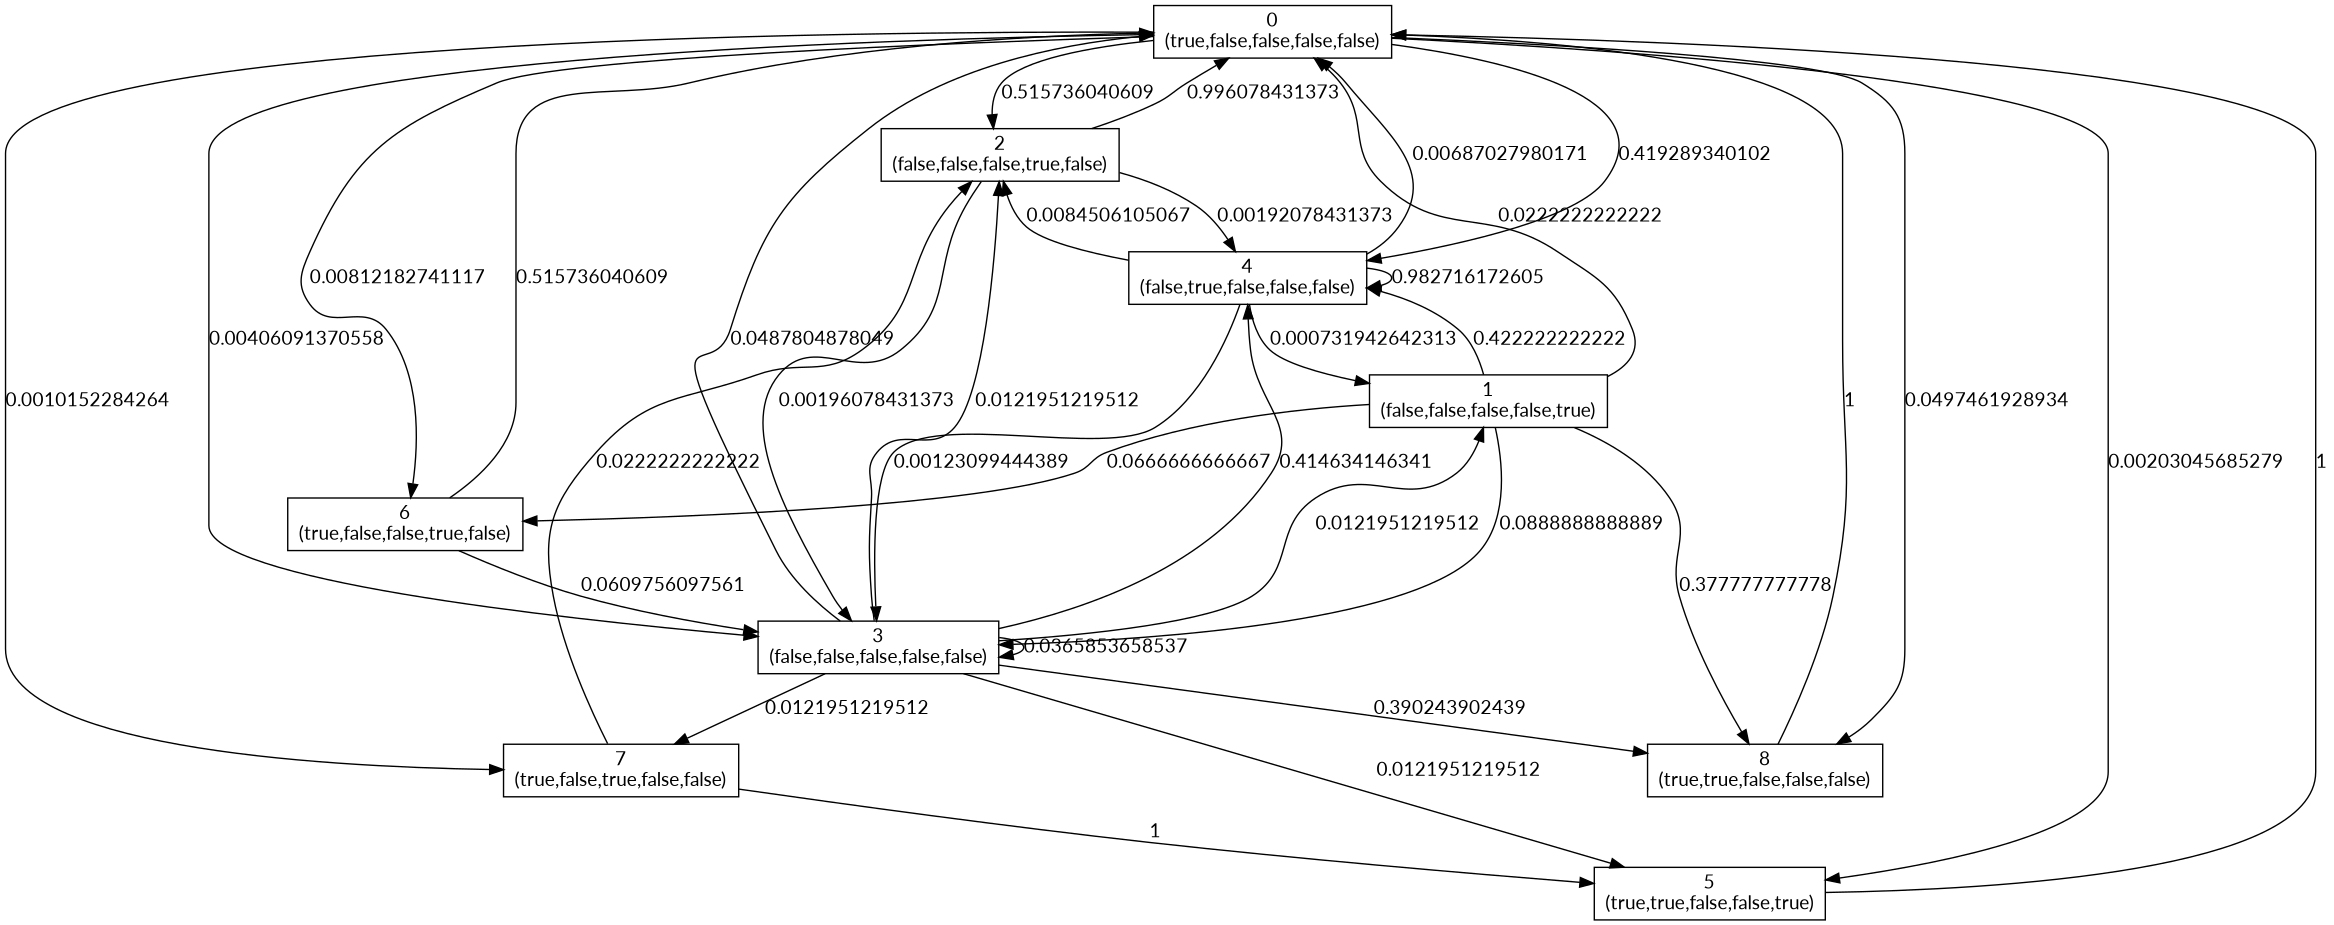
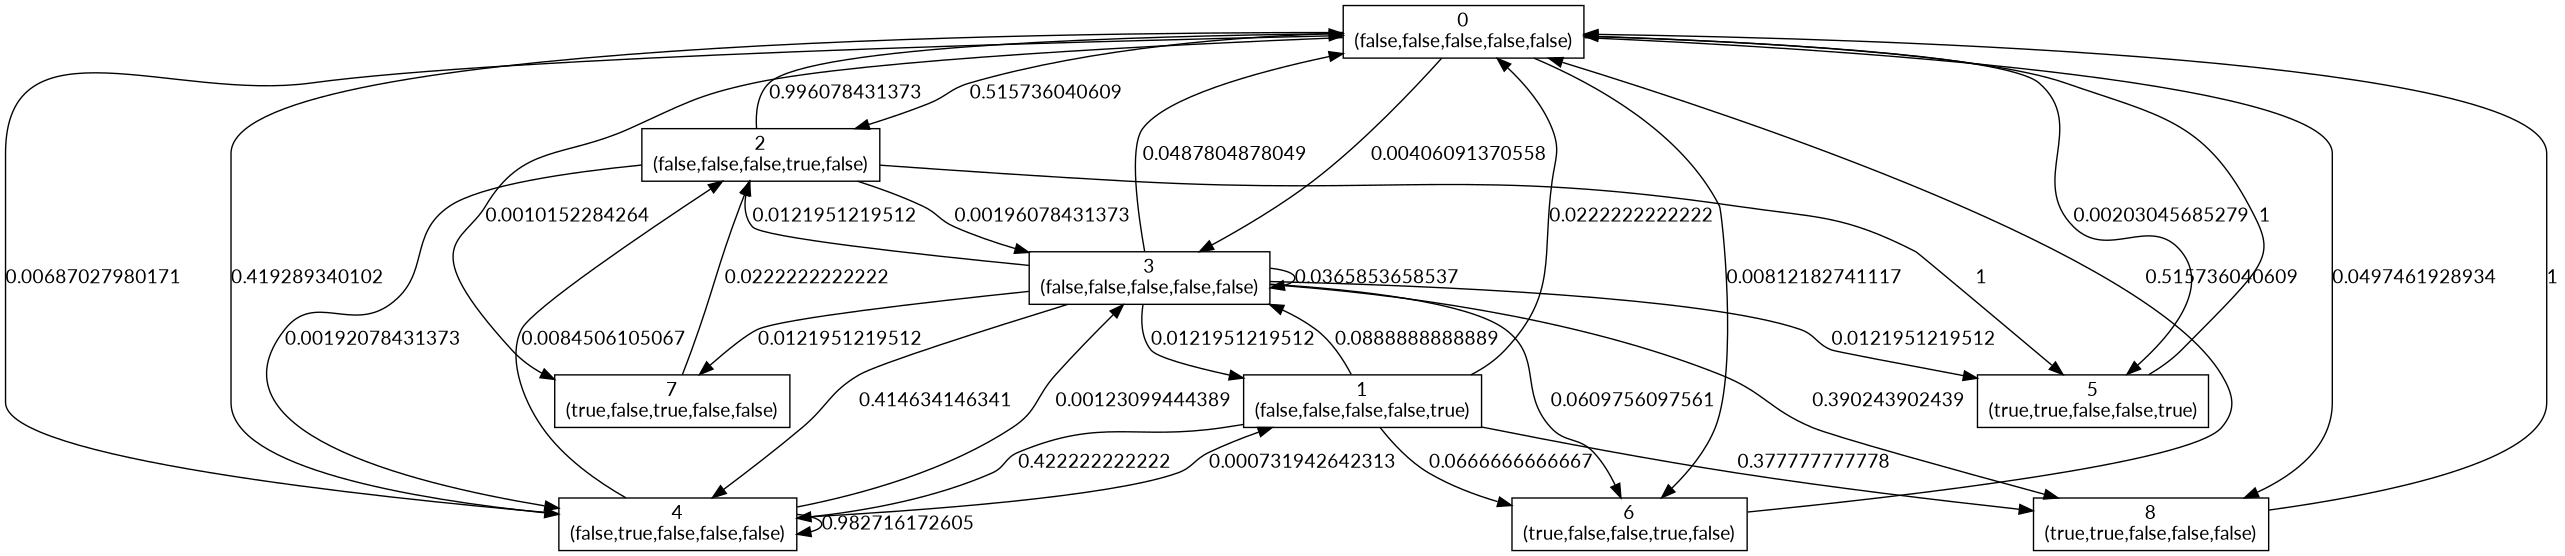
node "0 (true,false,false,false,false)": label "0 (true,false,false,false,false)" -> "0 (false,false,false,false,false)"
edge "6 (true,false,false,true,false)" -> "3 (false,false,false,false,false)": reversed
edge "7 (true,false,true,false,false)" -> "5 (true,true,false,false,true)": now "2 (false,false,false,true,false)" -> "5 (true,true,false,false,true)"
